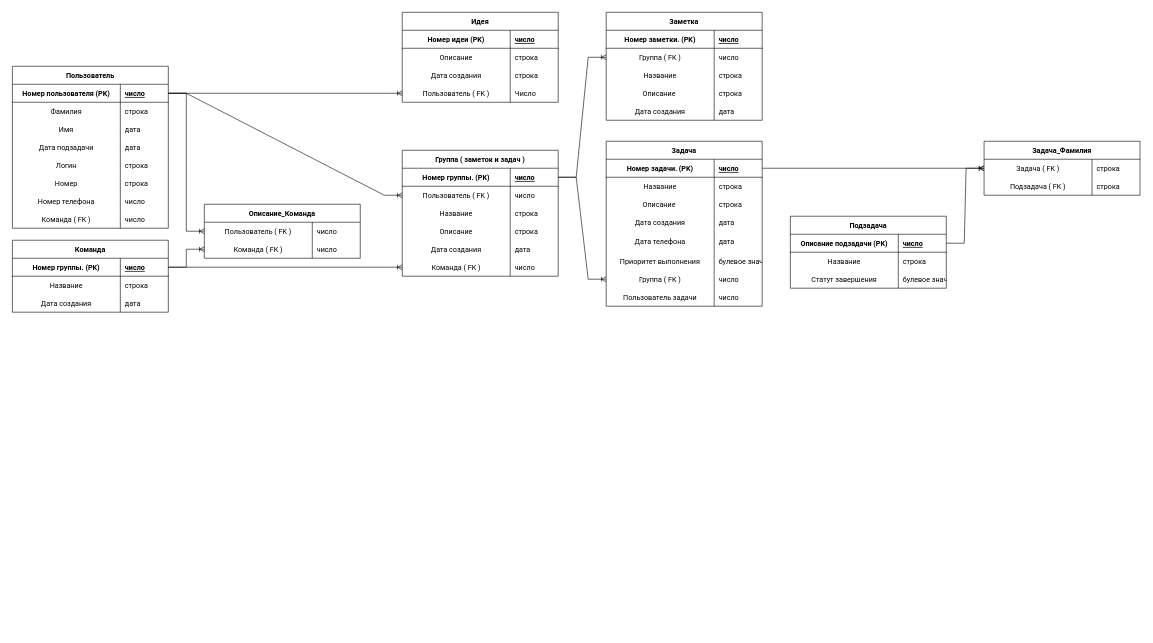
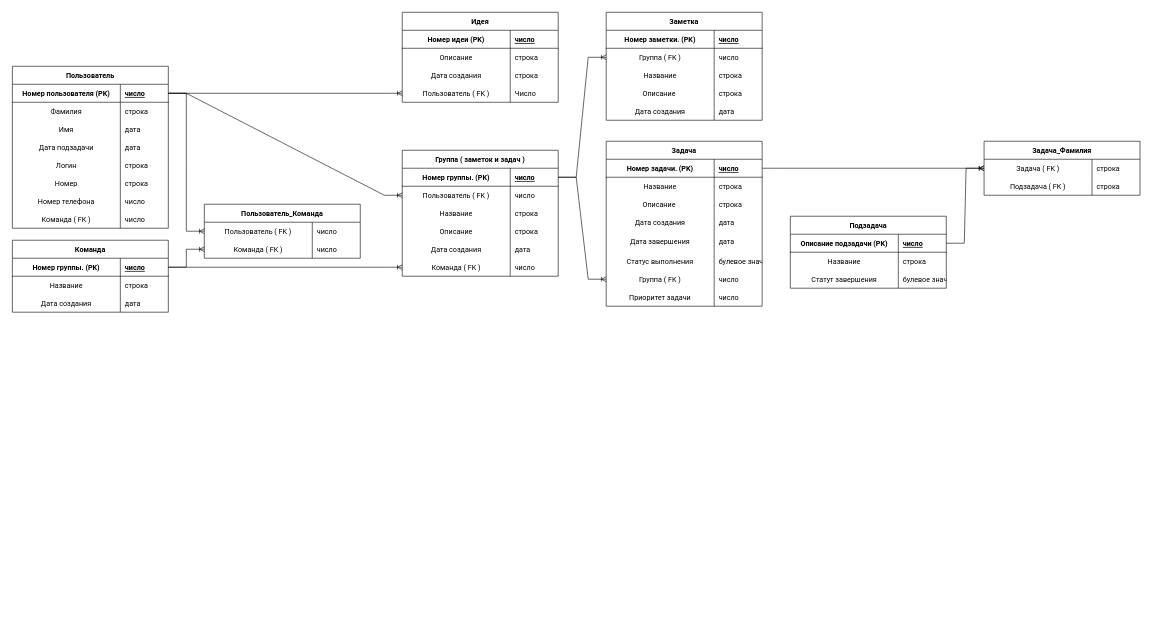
node "Описание_Команда": label "Описание_Команда" -> "Пользователь_Команда"
node "Дата телефона": label "Дата телефона" -> "Дата завершения"
node "Приоритет выполнения": label "Приоритет выполнения" -> "Статус выполнения"
node "Пользователь задачи": label "Пользователь задачи" -> "Приоритет задачи"
